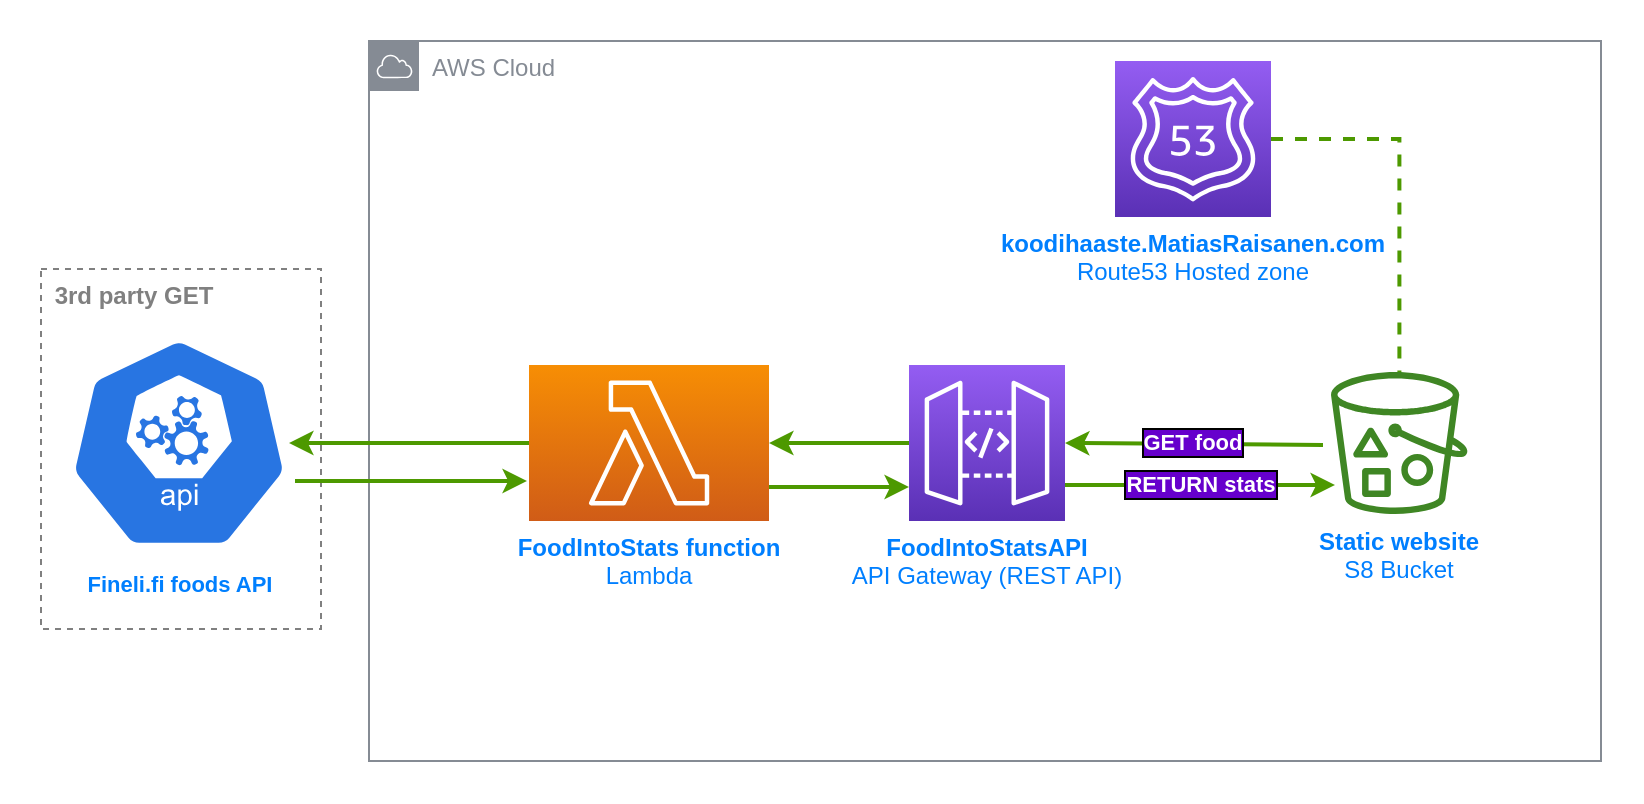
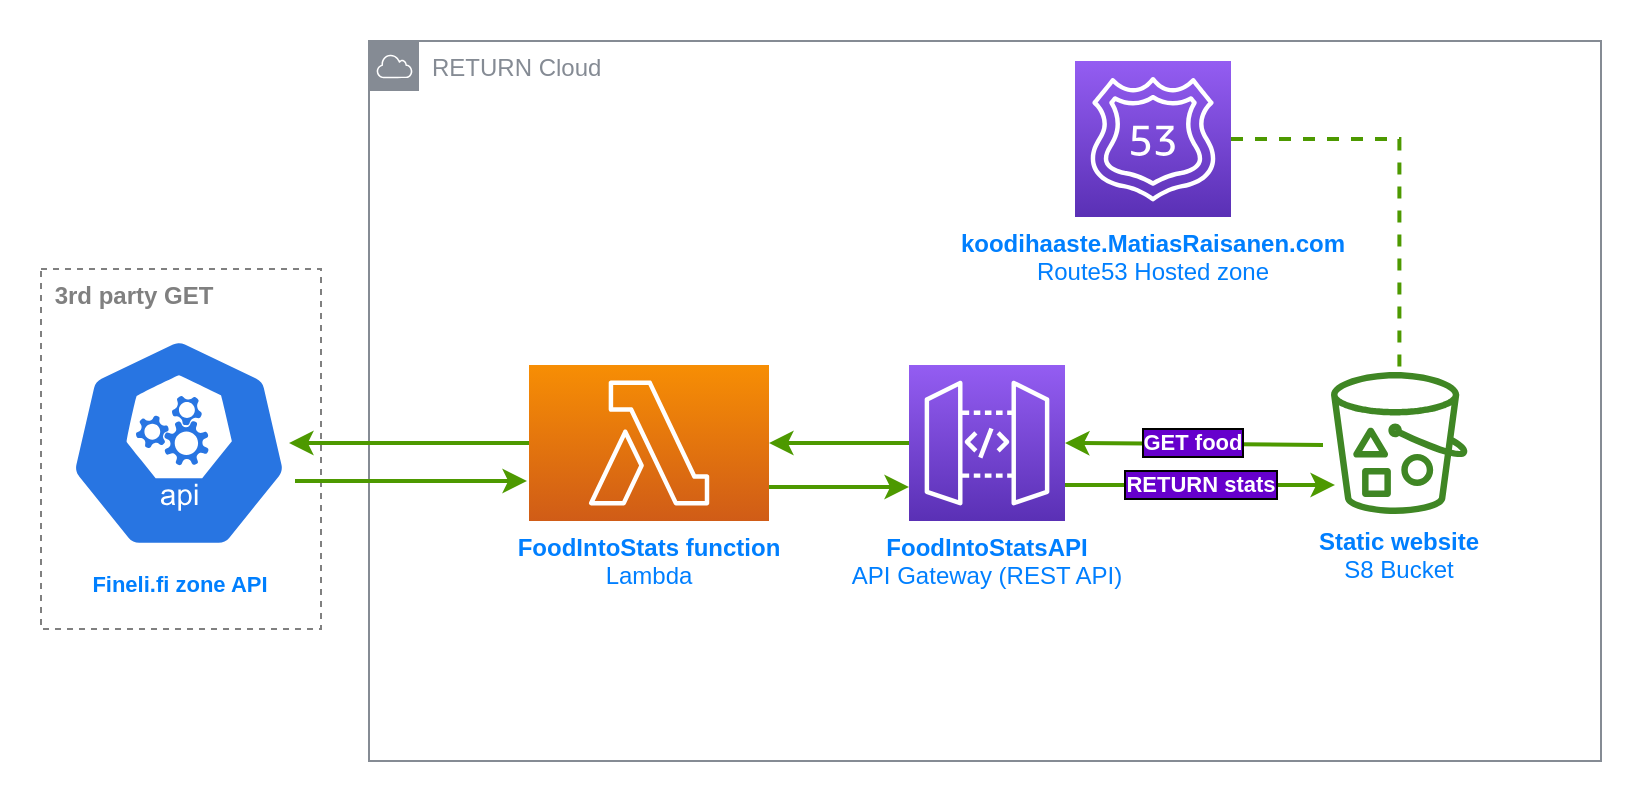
node "AWS Cloud": label "AWS Cloud" -> "RETURN Cloud"
node "koodihaaste.MatiasRaisanen.com Route53 Hosted zone": moved (1193, 139) -> (1153, 139)
node "Fineli.fi foods API": label "Fineli.fi foods API" -> "Fineli.fi zone API"
